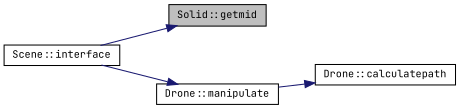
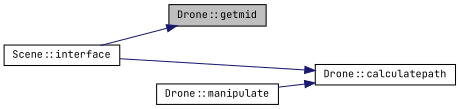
node "Solid::getmid": label "Solid::getmid" -> "Drone::getmid"
edge "Scene::interface" -> "Drone::manipulate": now "Scene::interface" -> "Drone::calculatepath"
